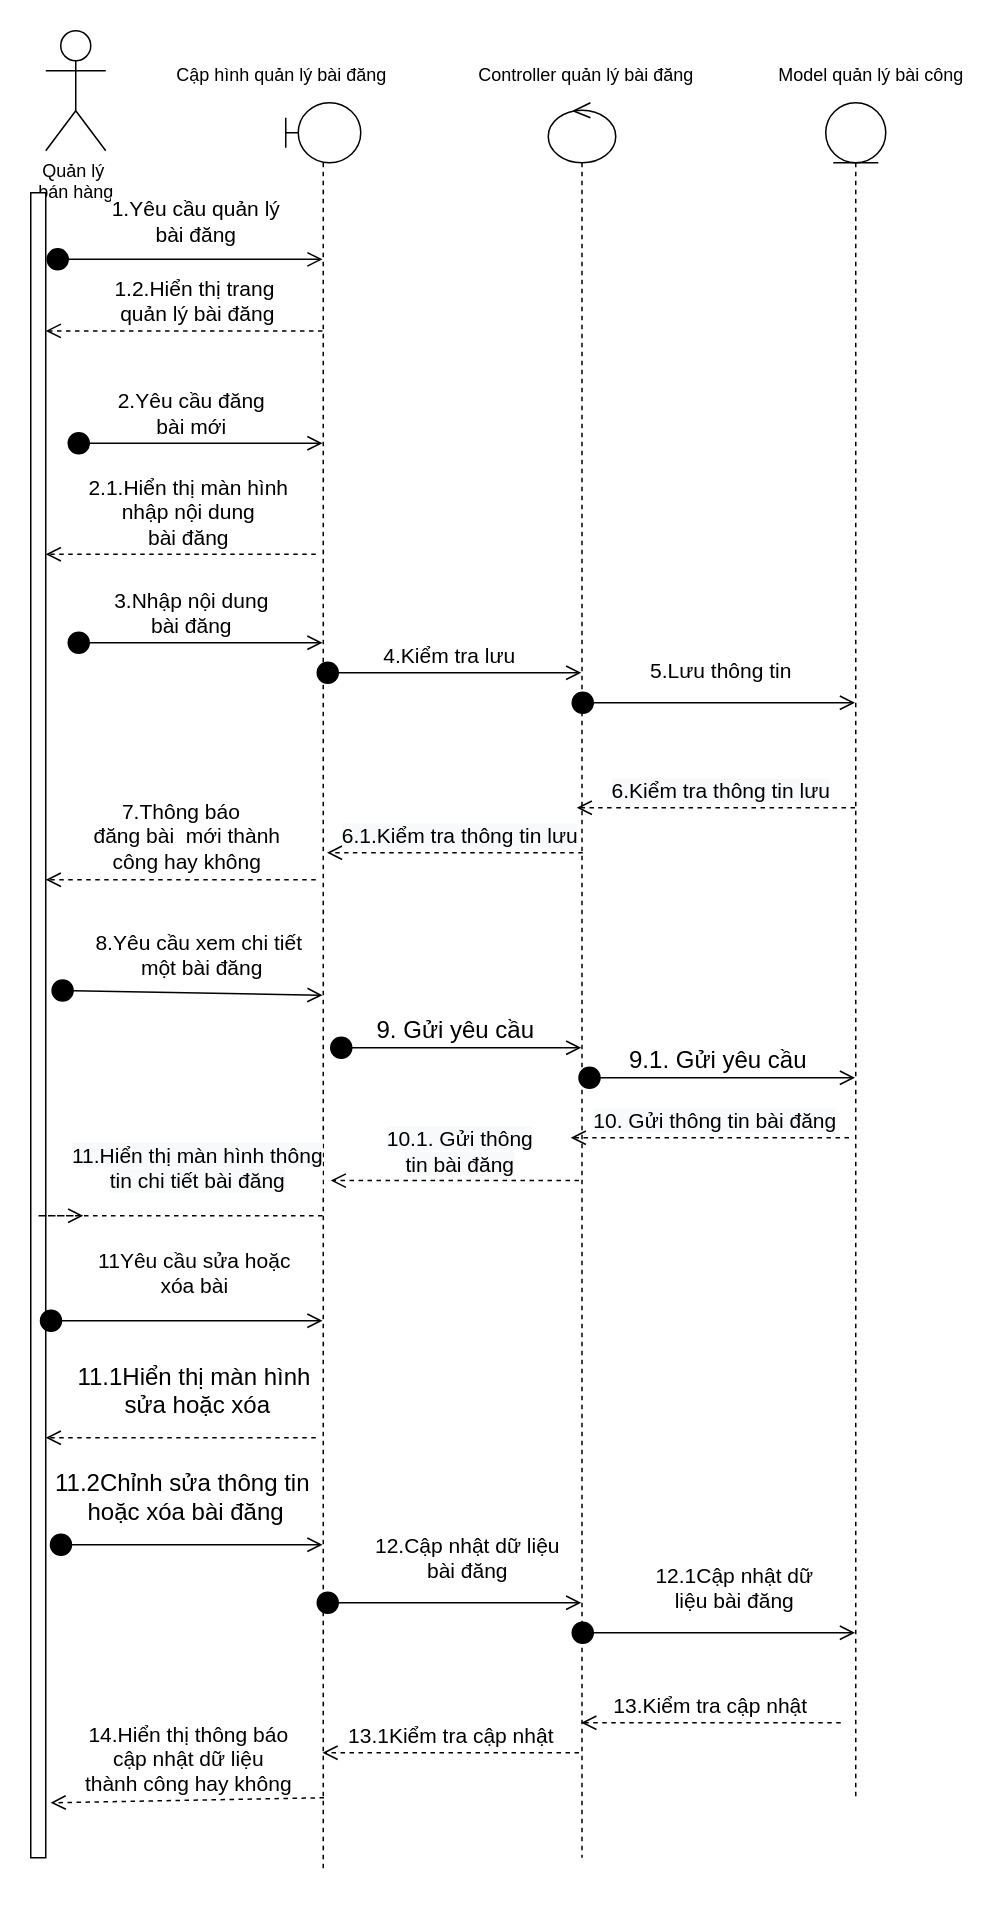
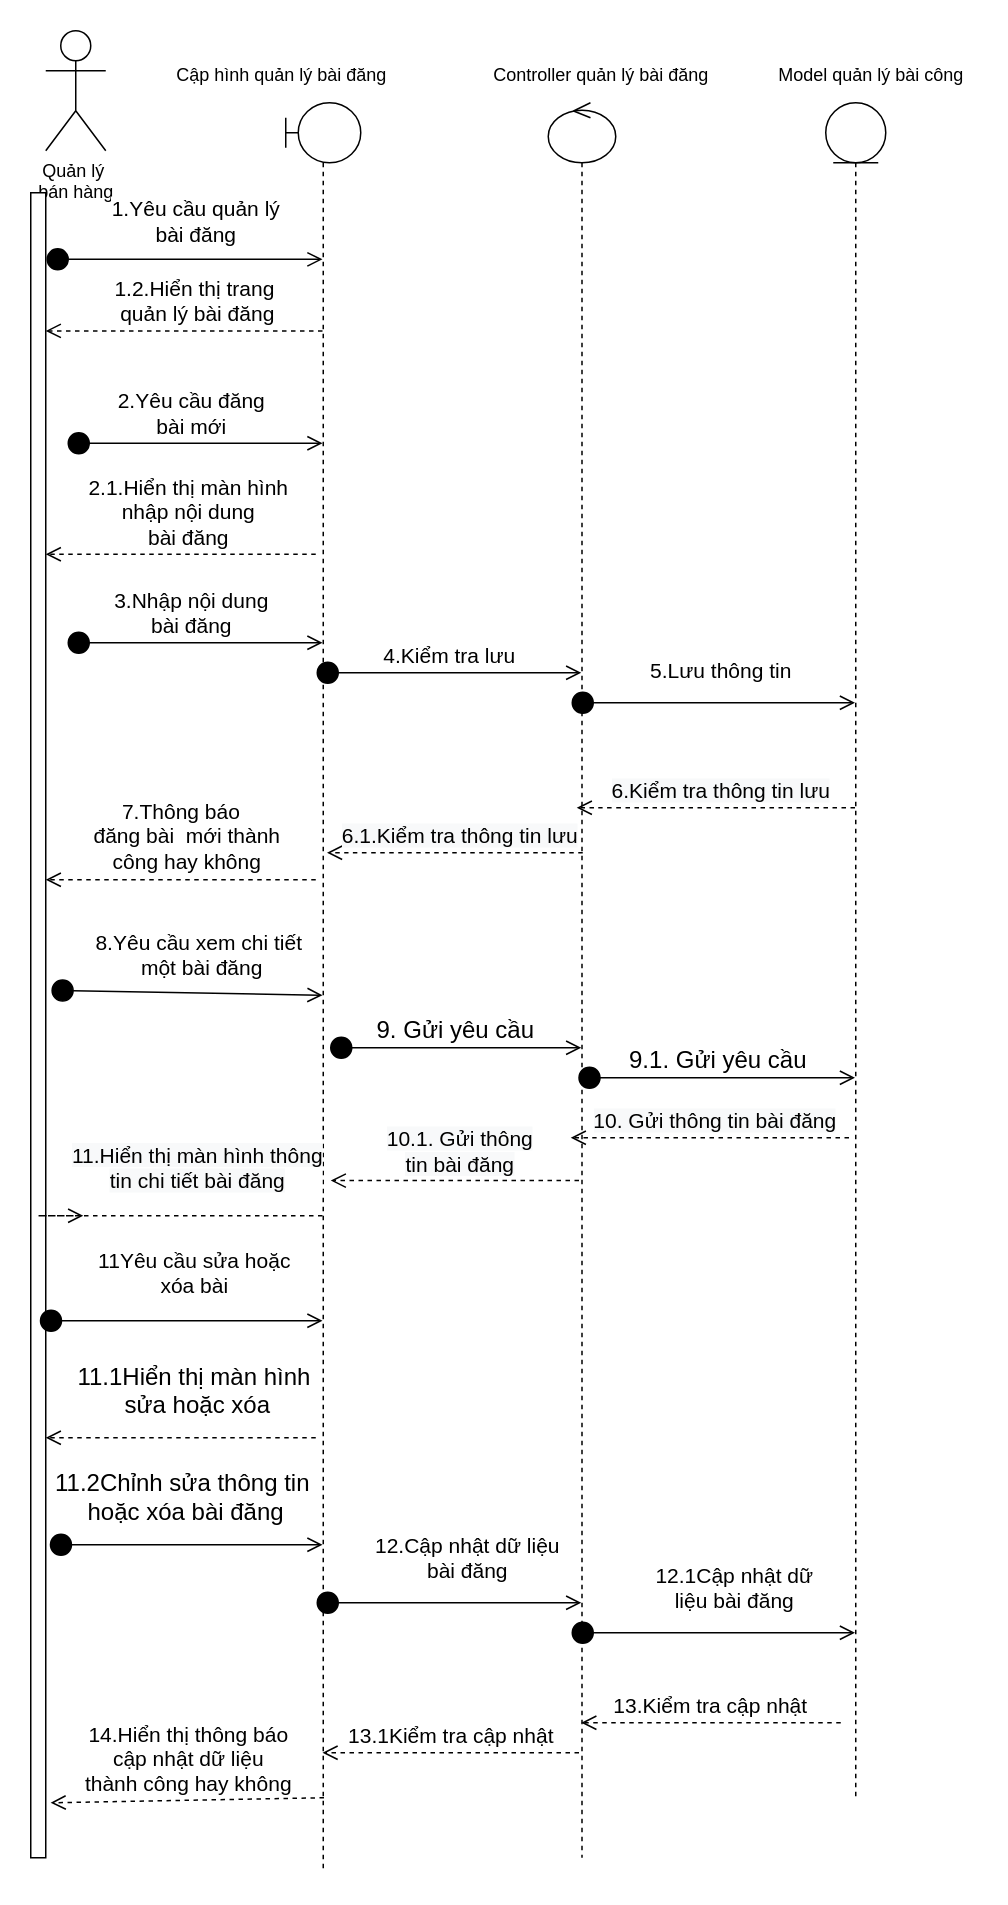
node "Controller quản lý bài đăng": moved (586, 76) -> (601, 76)
